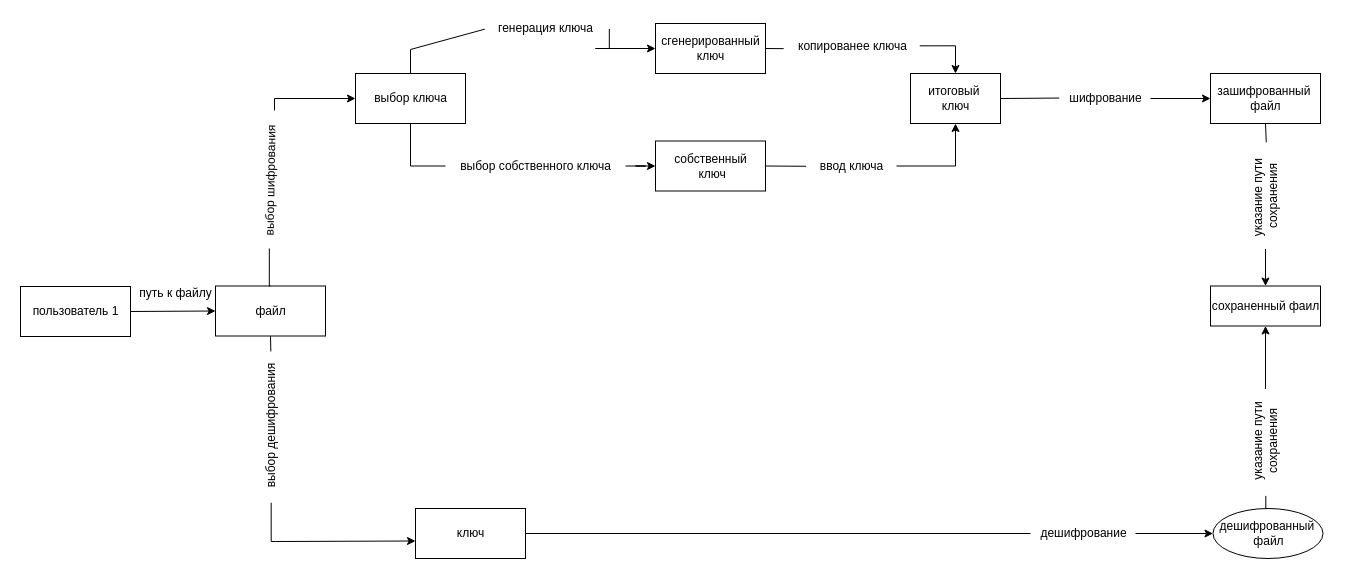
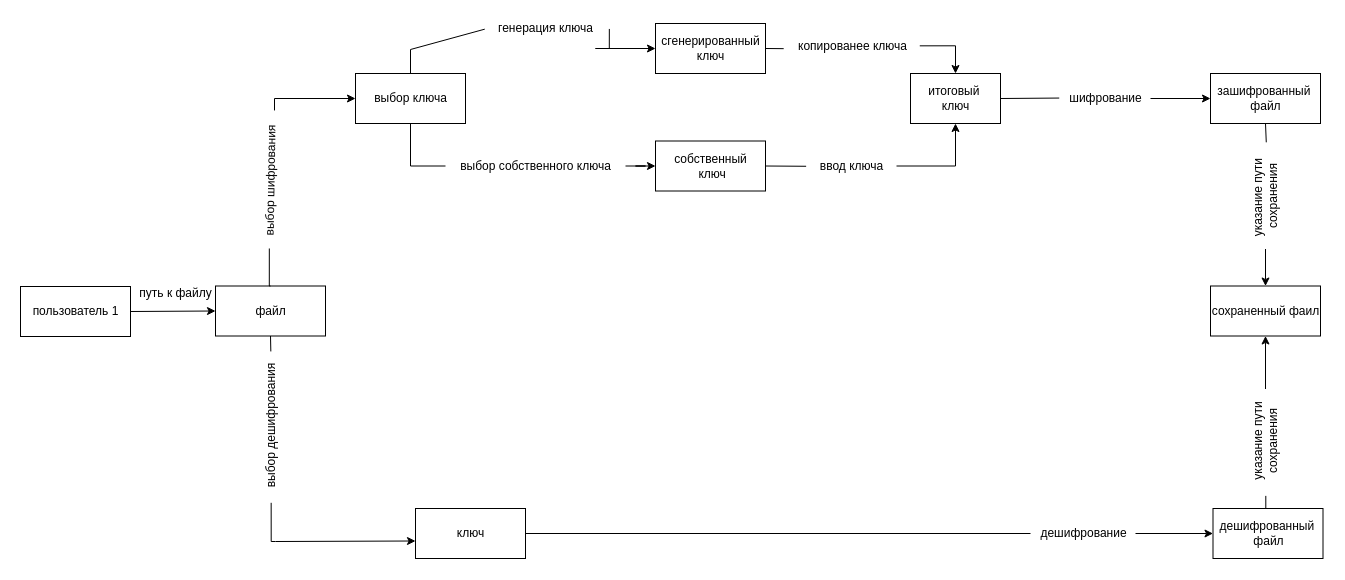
node "сохраненный фаил": size 110x40 -> 110x50
node "дешифрованный файл": shape ellipse -> rectangle
